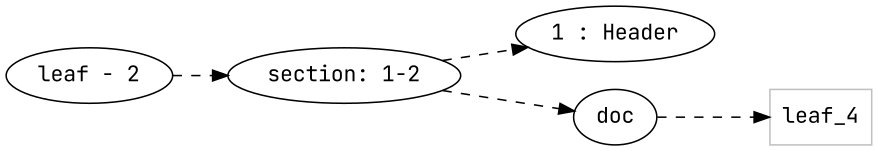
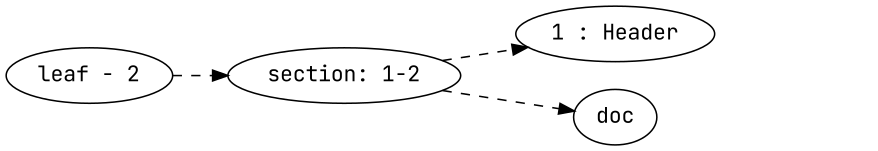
node "leaf_4": removed
